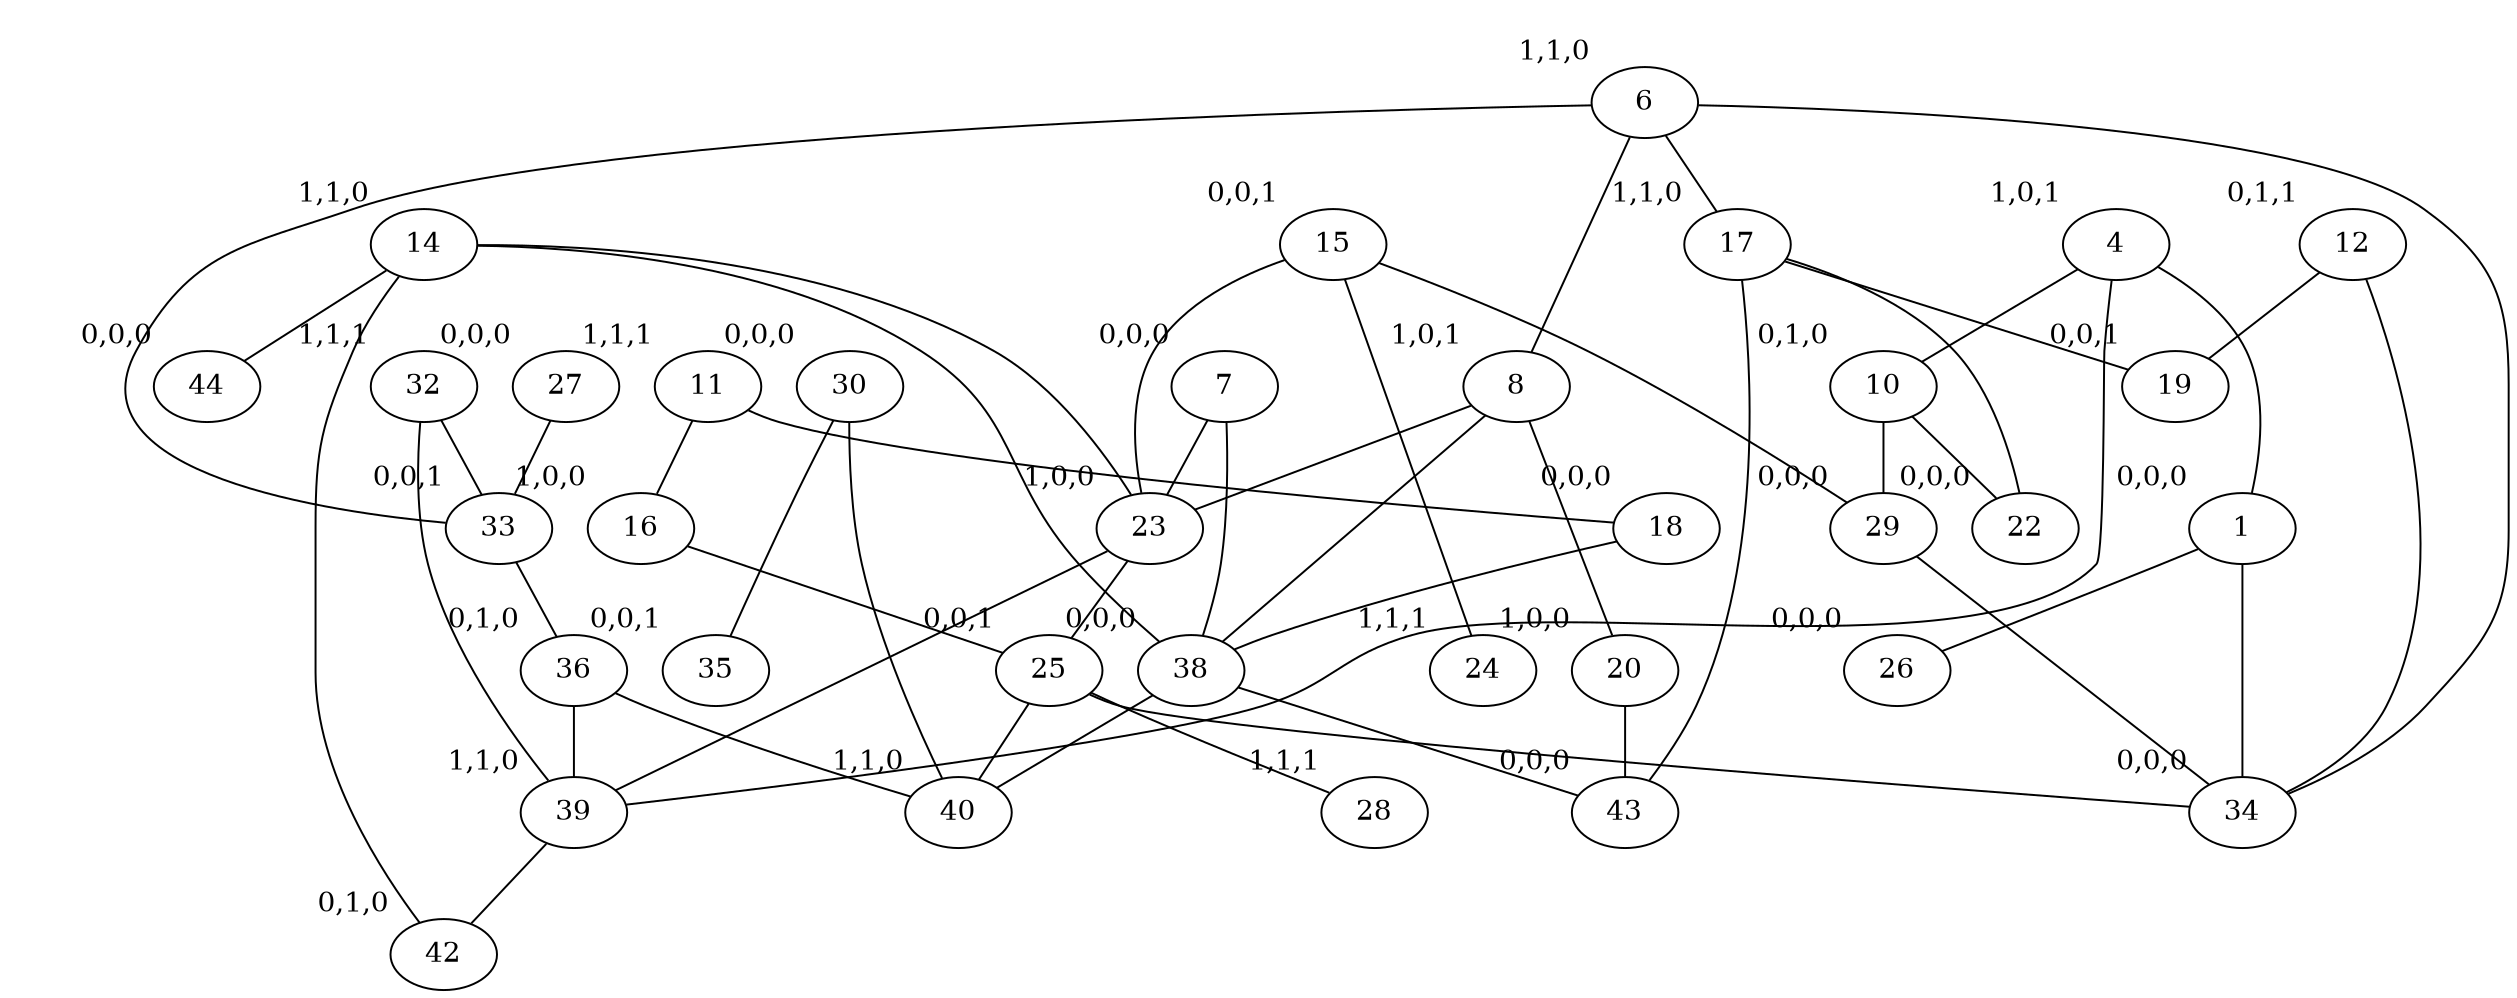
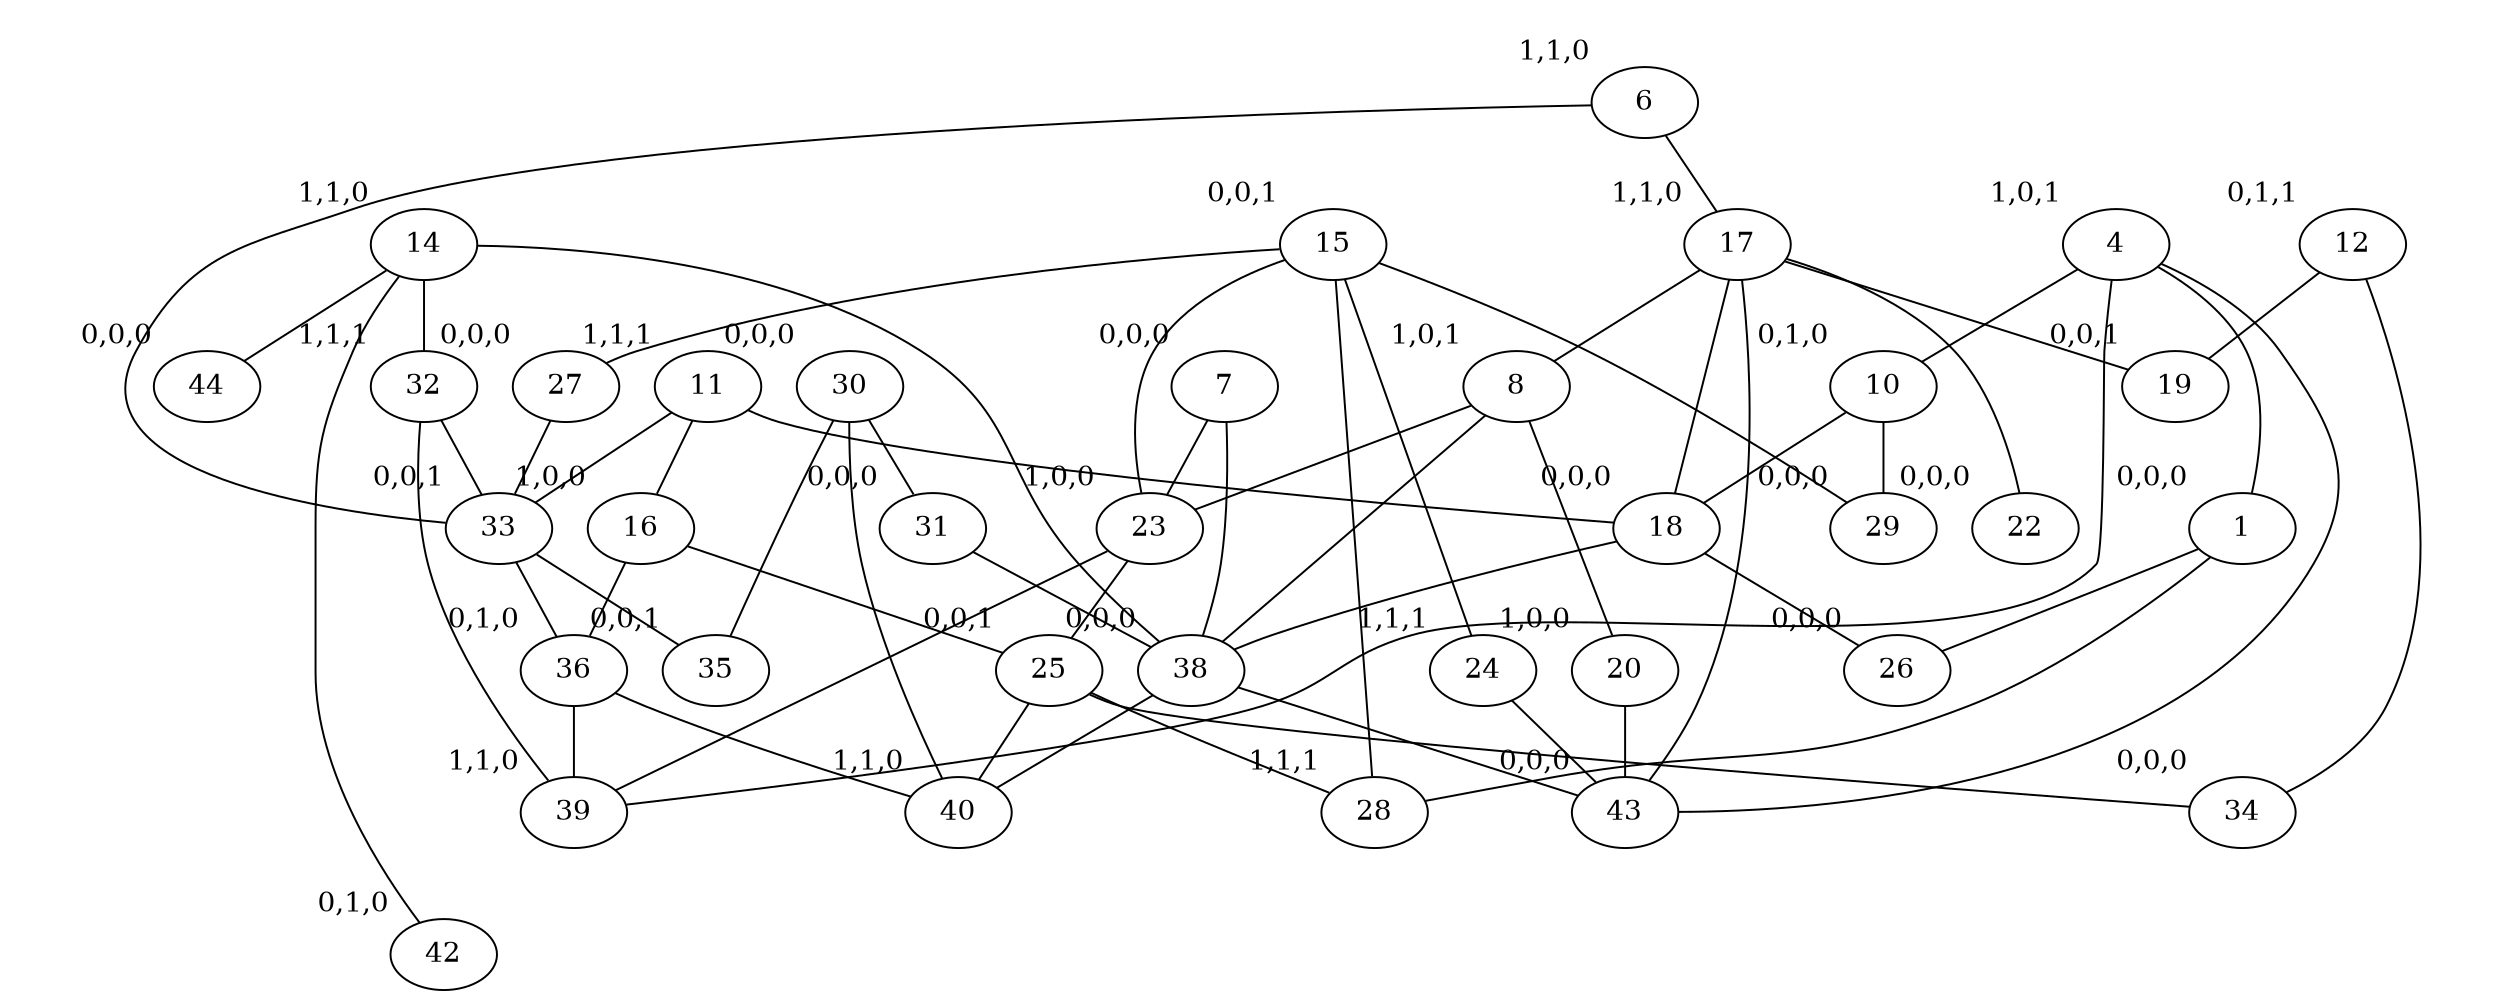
edge "6 1,1,0" -- "34 0,0,0": removed
edge "6 1,1,0" -- "8 1,0,1": now "17 1,1,0" -- "8 1,0,1"
edge "15 0,0,1" -- "27 0,0,0": added
edge "14 1,1,0" -- "23 1,0,0": now "14 1,1,0" -- "32 1,1,1"
edge "17 1,1,0" -- "18 0,0,0": added
edge "11 1,1,1" -- "33 0,0,1": added
edge "10 0,1,0" -- "22 0,0,0": now "10 0,1,0" -- "18 0,0,0"
node "31 0,0,0": added
edge "15 0,0,1" -- "28 1,1,1": added
edge "16 1,0,0" -- "36 0,1,0": added
edge "33 0,0,1" -- "35 0,0,1": added
edge "18 0,0,0" -- "26 0,0,0": added
edge "29 0,0,0" -- "34 0,0,0": removed
edge "1 0,0,0" -- "34 0,0,0": now "1 0,0,0" -- "28 1,1,1"
edge "4 1,0,1" -- "43 0,0,0": added
edge "24 1,1,1" -- "43 0,0,0": added
edge "39 1,1,0" -- "42 0,1,0": removed
